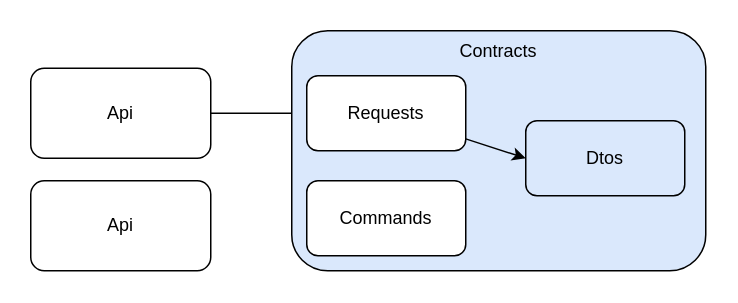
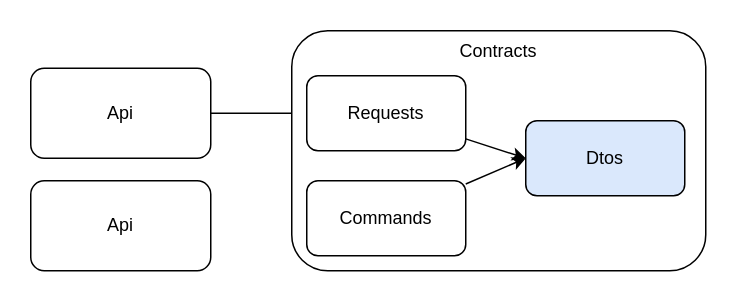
node "Contracts": fillcolor #dae8fc -> #ffffff
edge "Commands" -> "Dtos": added
